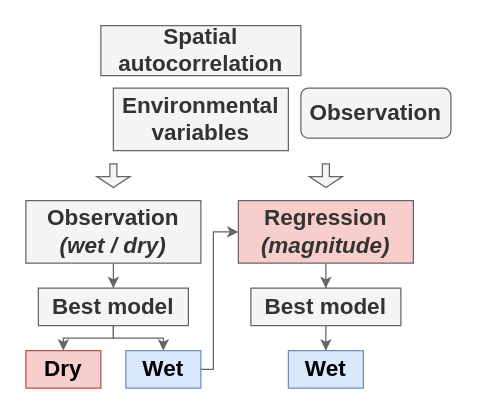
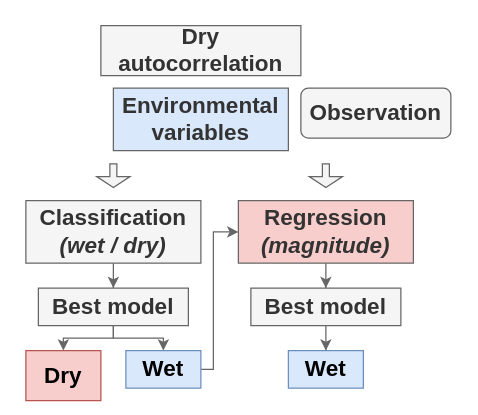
node "Spatial autocorrelation": label "Spatial autocorrelation" -> "Dry autocorrelation"
node "Environmental variables": fillcolor #f5f5f5 -> #dae8fc
node "Observation (wet / dry)": label "Observation (wet / dry)" -> "Classification (wet / dry)"
node "Dry": size 75x38 -> 75x50
